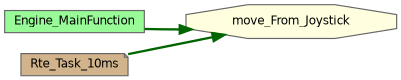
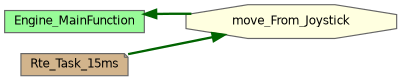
edge "Engine_MainFunction" -> "move_From_Joystick": reversed
node "Rte_Task_10ms": label "Rte_Task_10ms" -> "Rte_Task_15ms"
